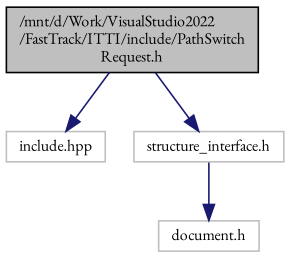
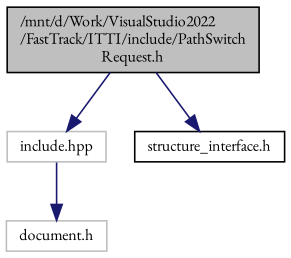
node "structure_interface.h": color grey75 -> black
edge "structure_interface.h" -> "document.h": now "include.hpp" -> "document.h"
